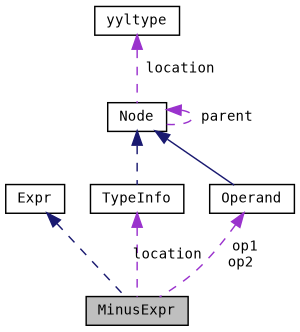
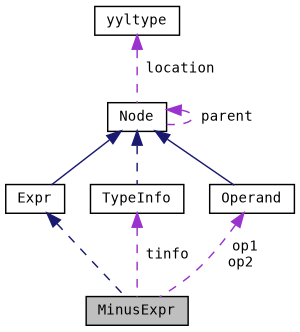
edge "Expr" -> "Node": added
edge "MinusExpr" -> "TypeInfo": label " location" -> " tinfo"
